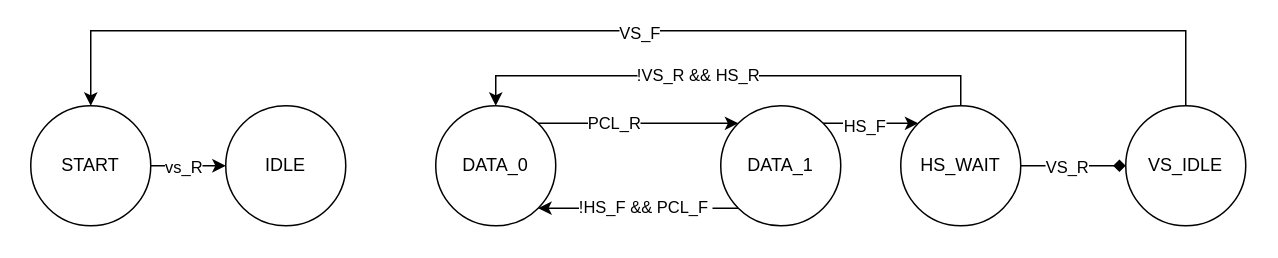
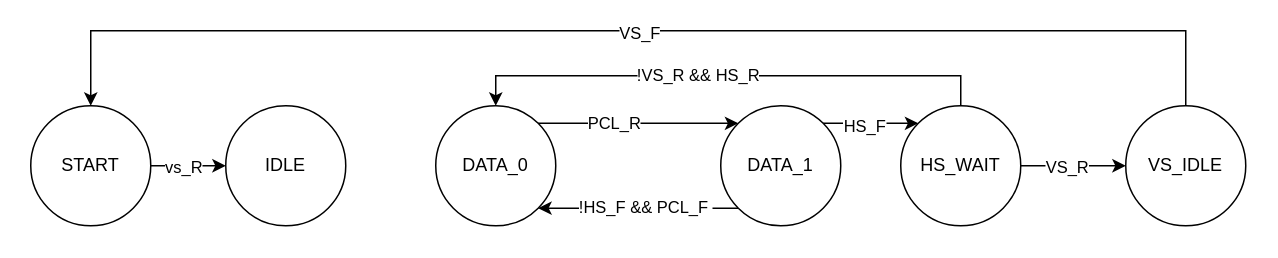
edge "HS_WAIT" -> "VS_IDLE": arrowhead diamond -> classic
